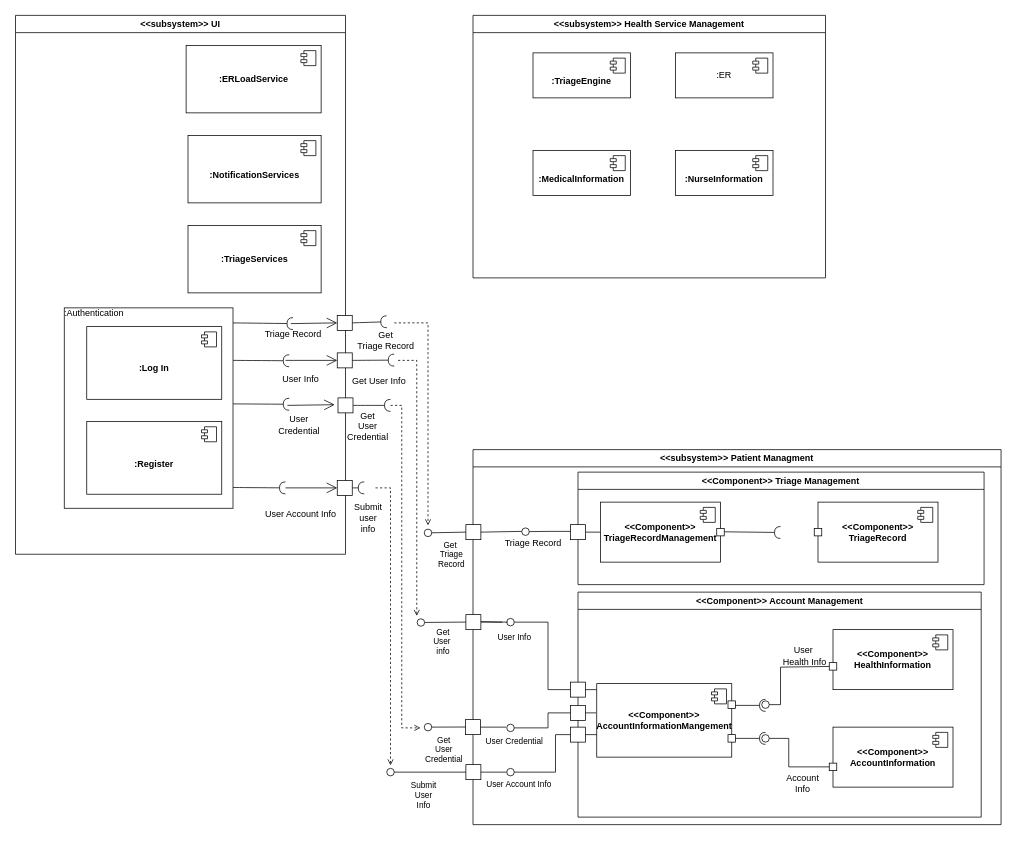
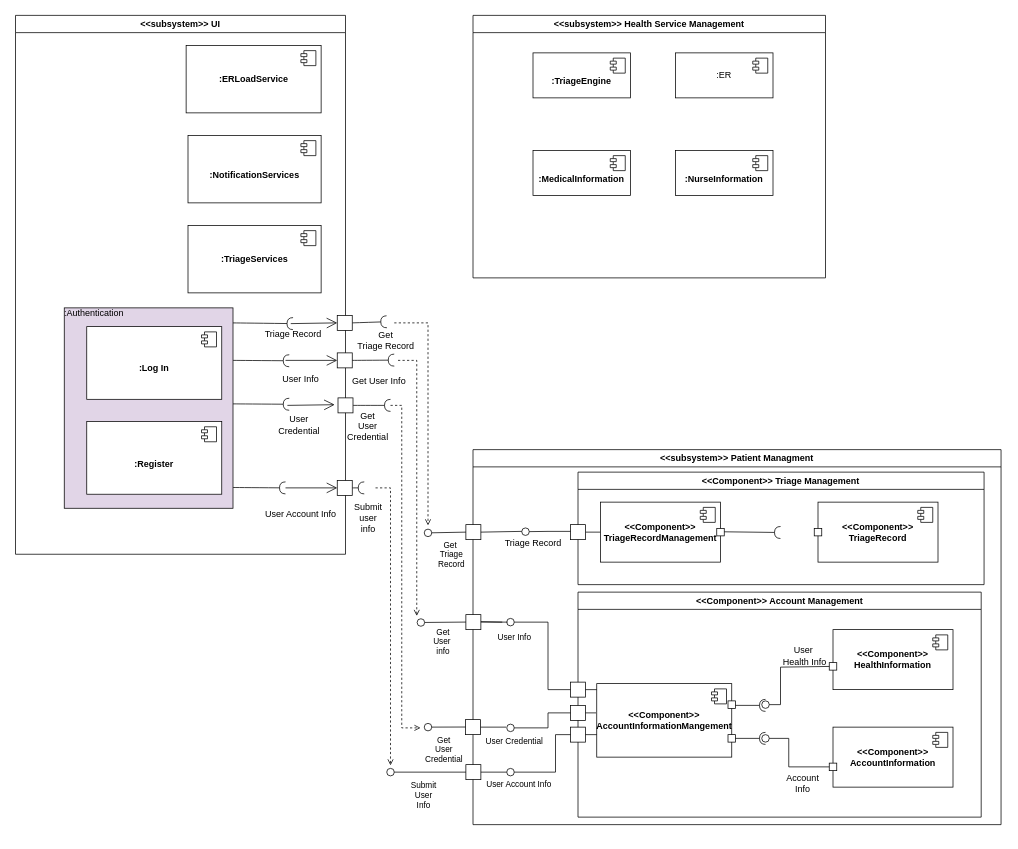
node ":Authentication": fillcolor #ffffff -> #e1d5e7
